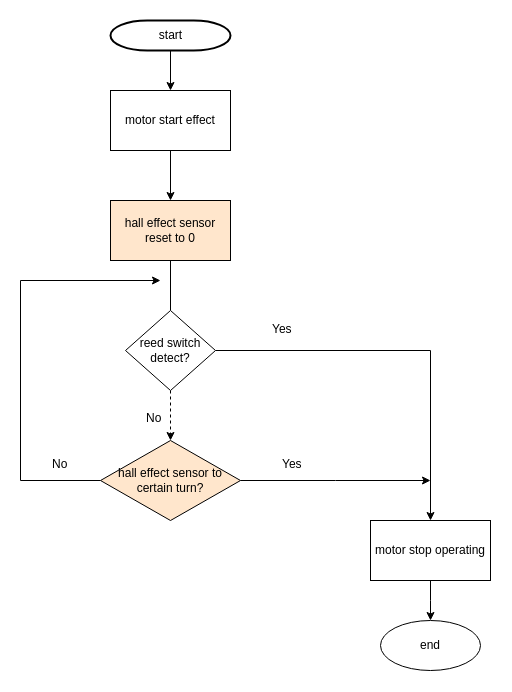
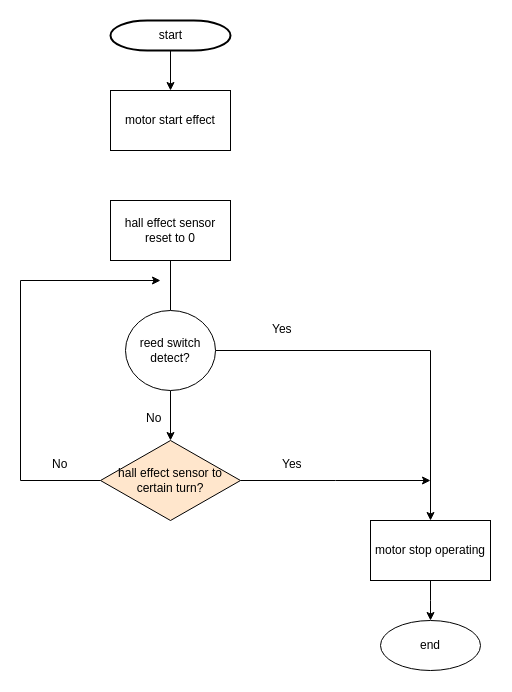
edge "motor start effect" -> "hall effect sensor reset to 0": removed
node "hall effect sensor reset to 0": fillcolor #ffe6cc -> #ffffff
node "reed switch detect?": shape diamond -> ellipse
edge "reed switch detect?" -> "hall effect sensor to certain turn?": style dashed -> solid
